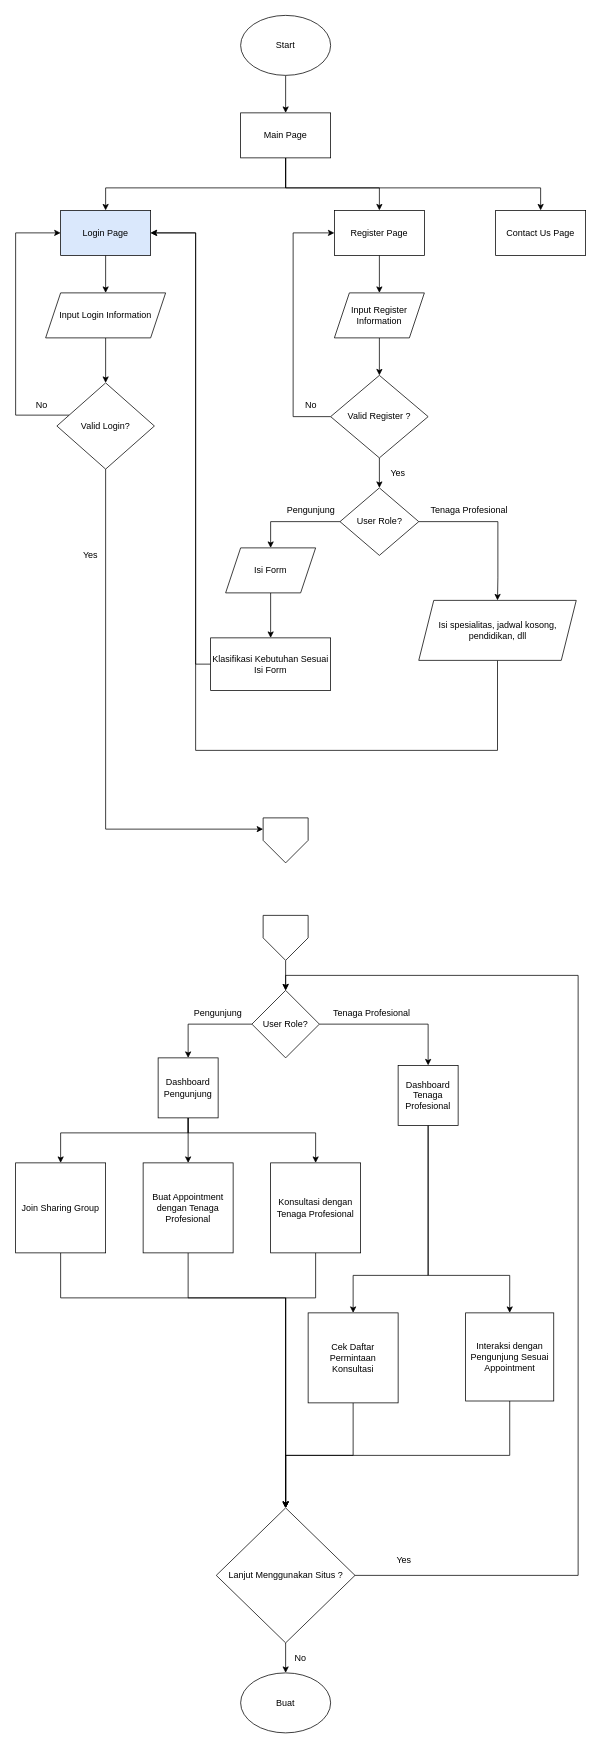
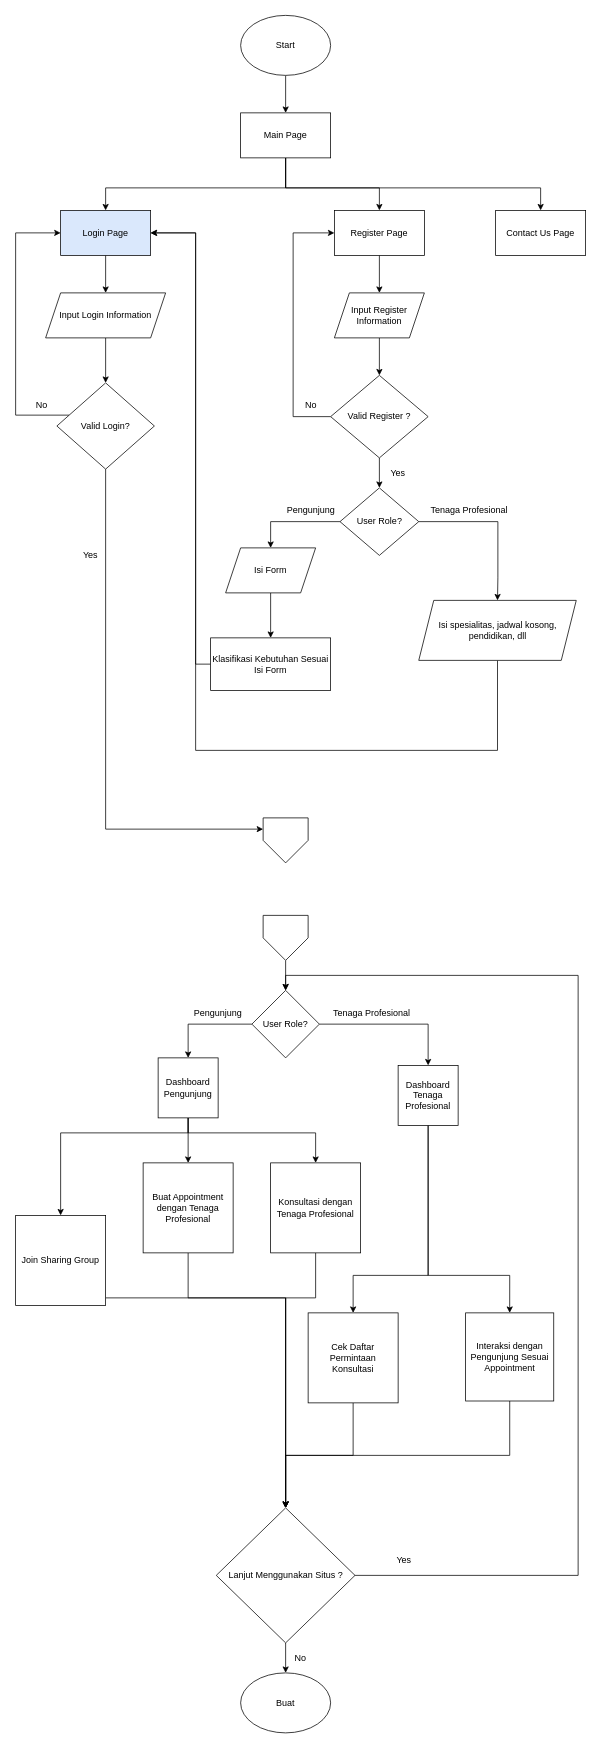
node "Join Sharing Group": moved (60, 1208) -> (60, 1260)
